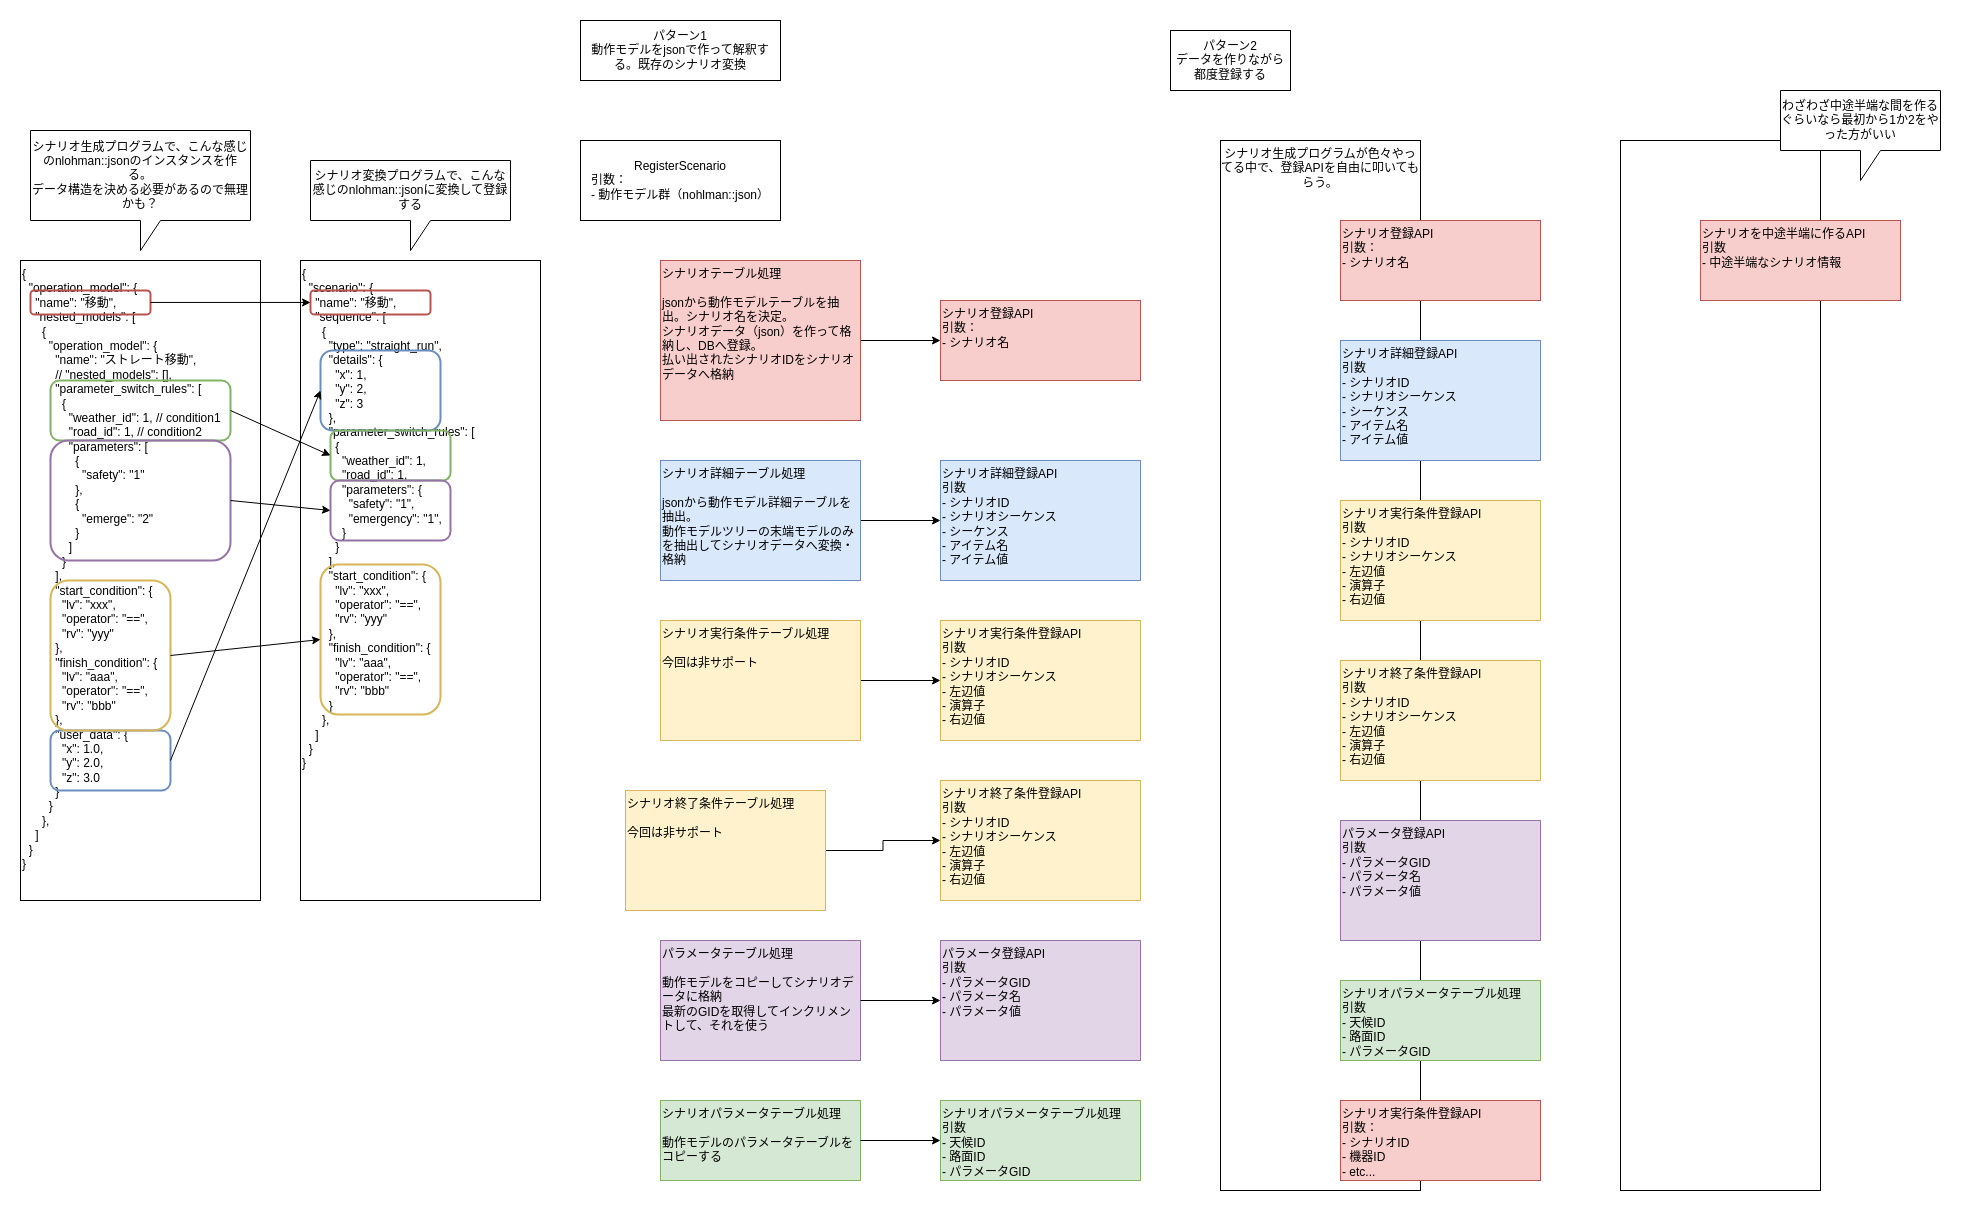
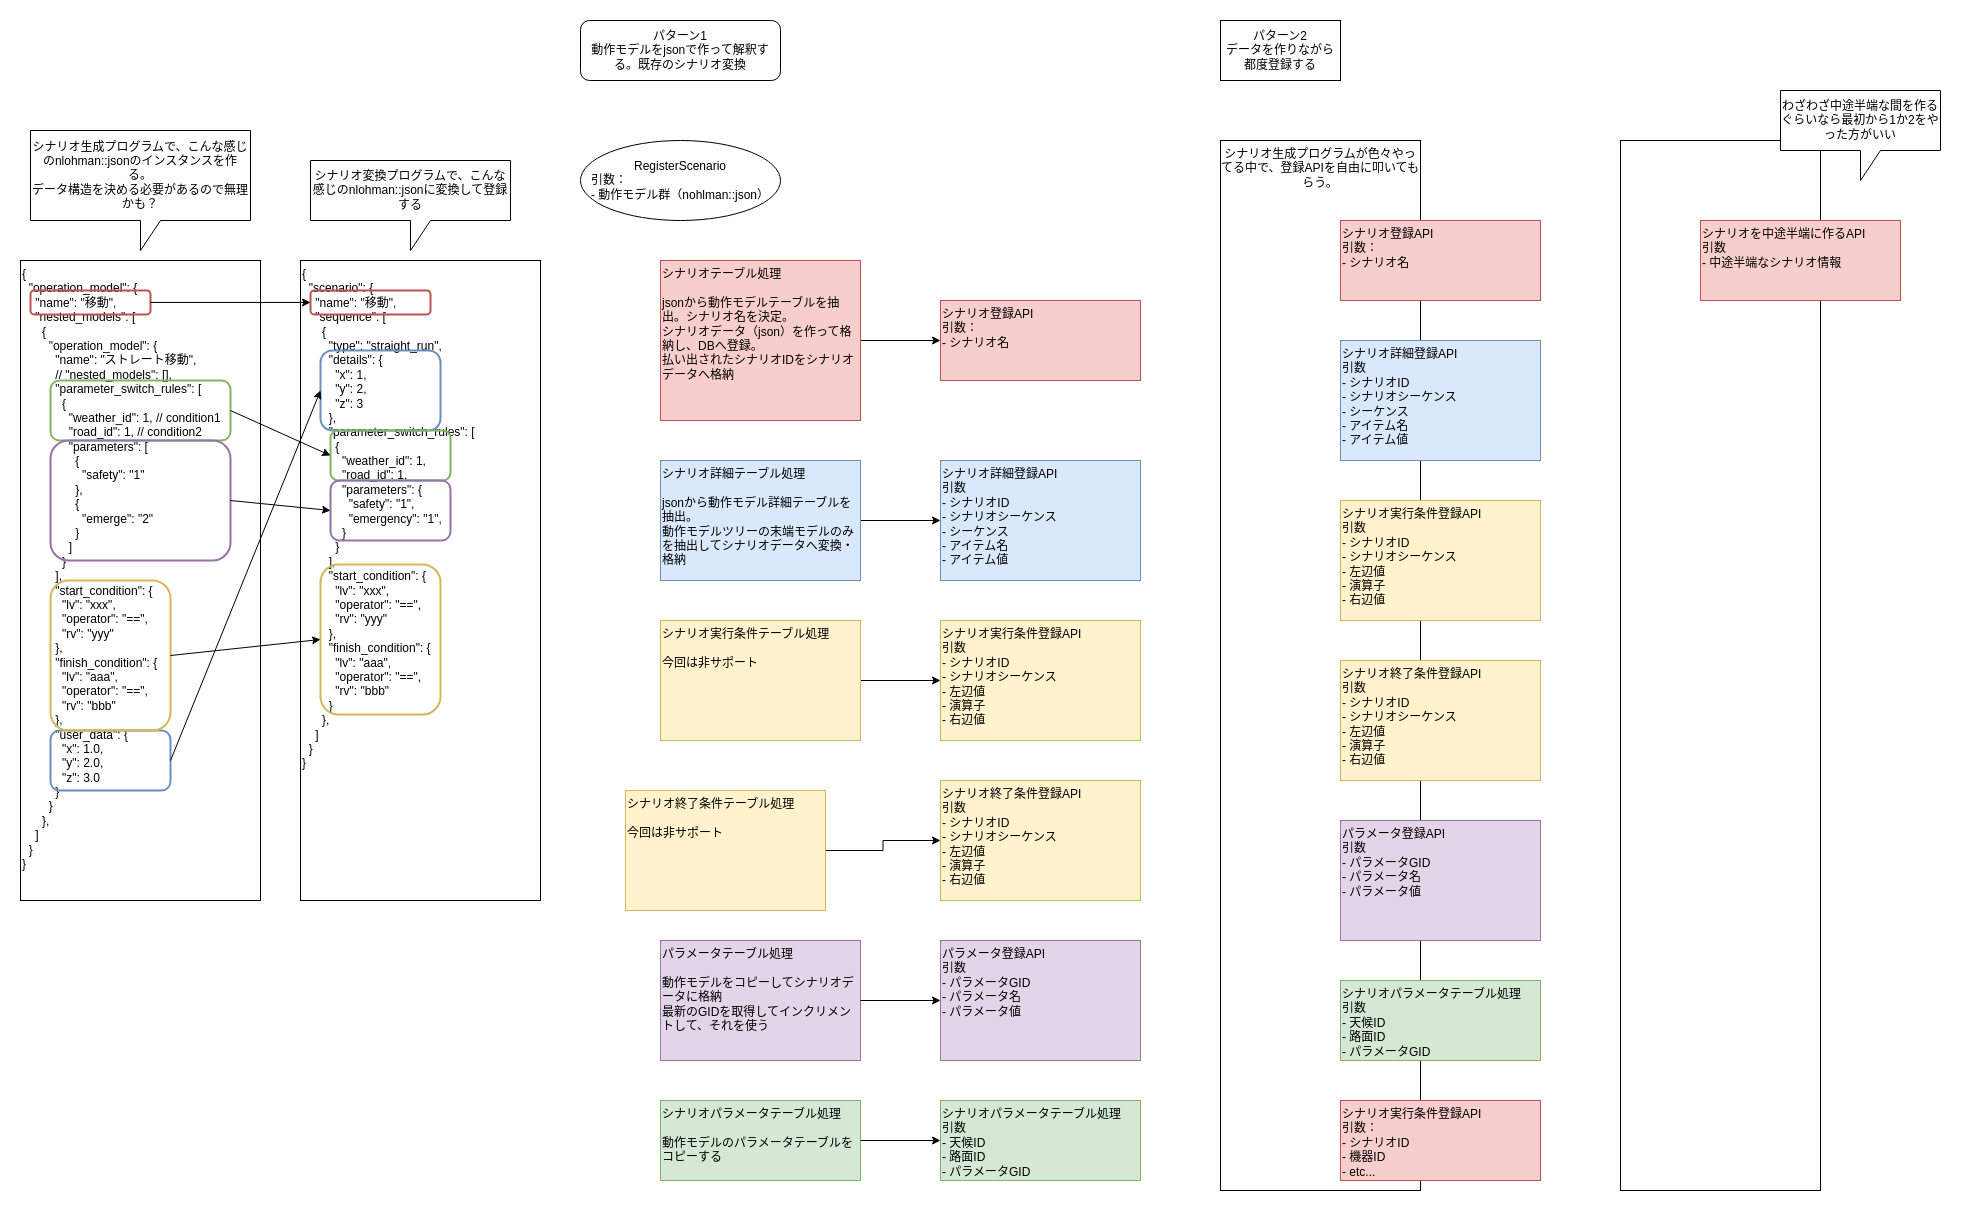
node "パターン1 動作モデルをjsonで作って解釈する。既存のシナリオ変換": shape rectangle -> rounded rectangle
node "パターン2 データを作りながら都度登録する": moved (1231, 61) -> (1281, 51)
node "RegisterScenario 引数： - 動作モデル群（nohlman::json）": shape rectangle -> ellipse
